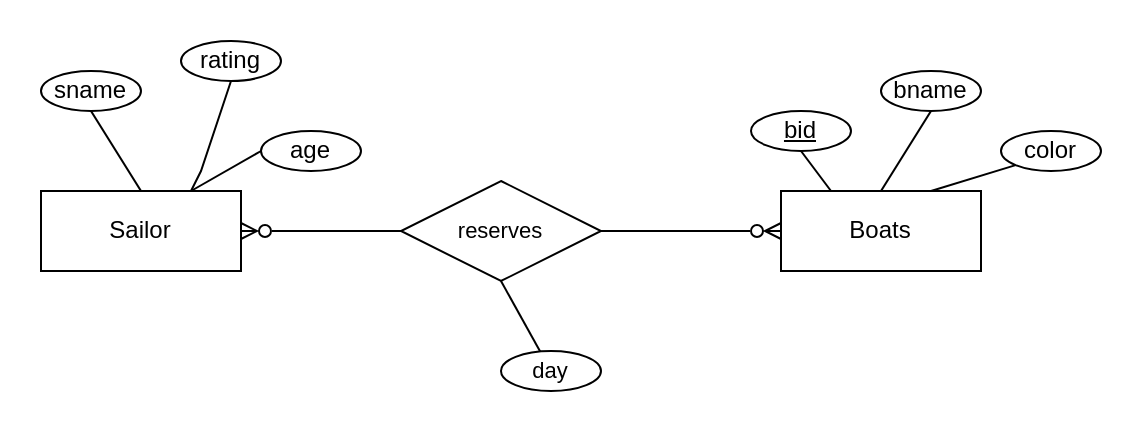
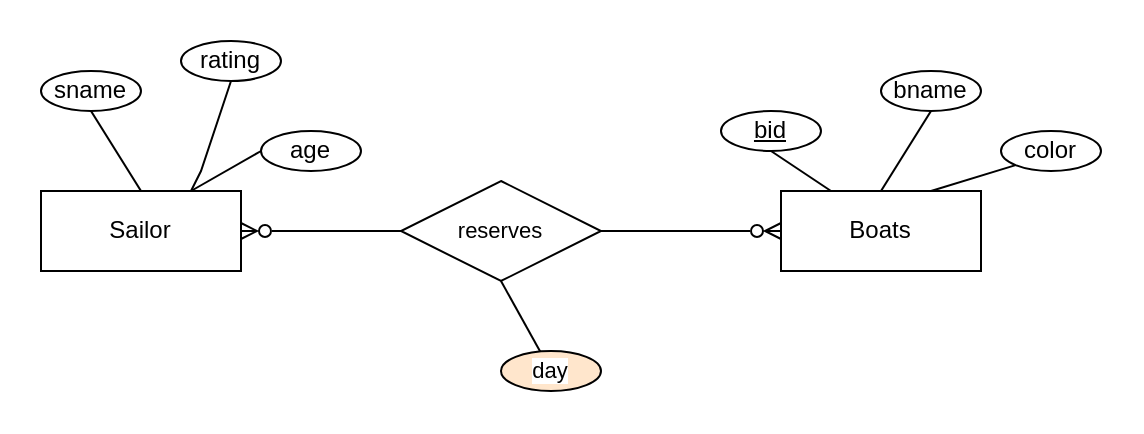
node "bid": moved (801, 131) -> (771, 131)
node "day": fillcolor #ffffff -> #ffe6cc
